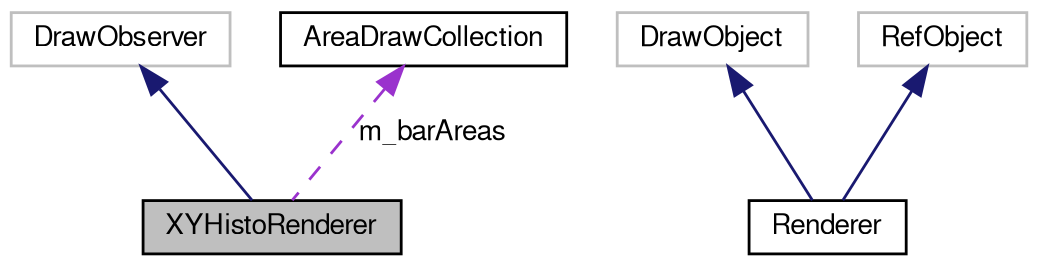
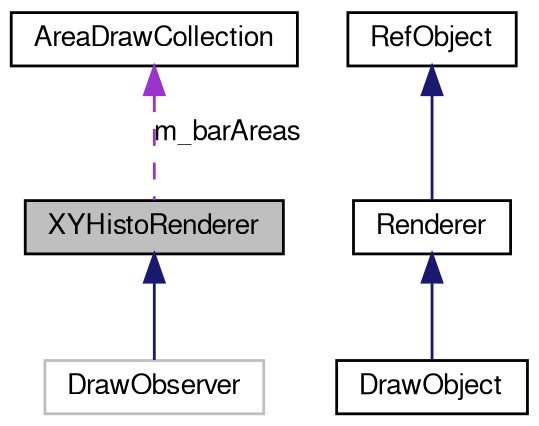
node "DrawObject": color grey75 -> black
node "RefObject": color grey75 -> black
edge "XYHistoRenderer" -> "DrawObserver": reversed
edge "Renderer" -> "DrawObject": reversed
